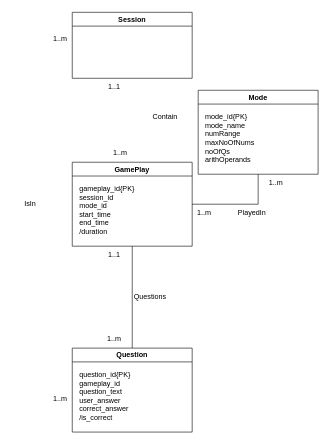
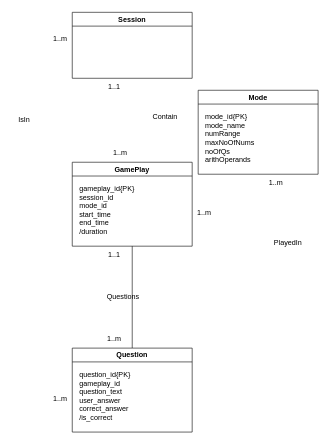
node "IsIn": moved (30, 204) -> (24, 120)
edge "Mode" -- "GamePlay": removed
node "PlayedIn": moved (252, 213) -> (288, 243)
node "Questions": moved (150, 297) -> (123, 297)
